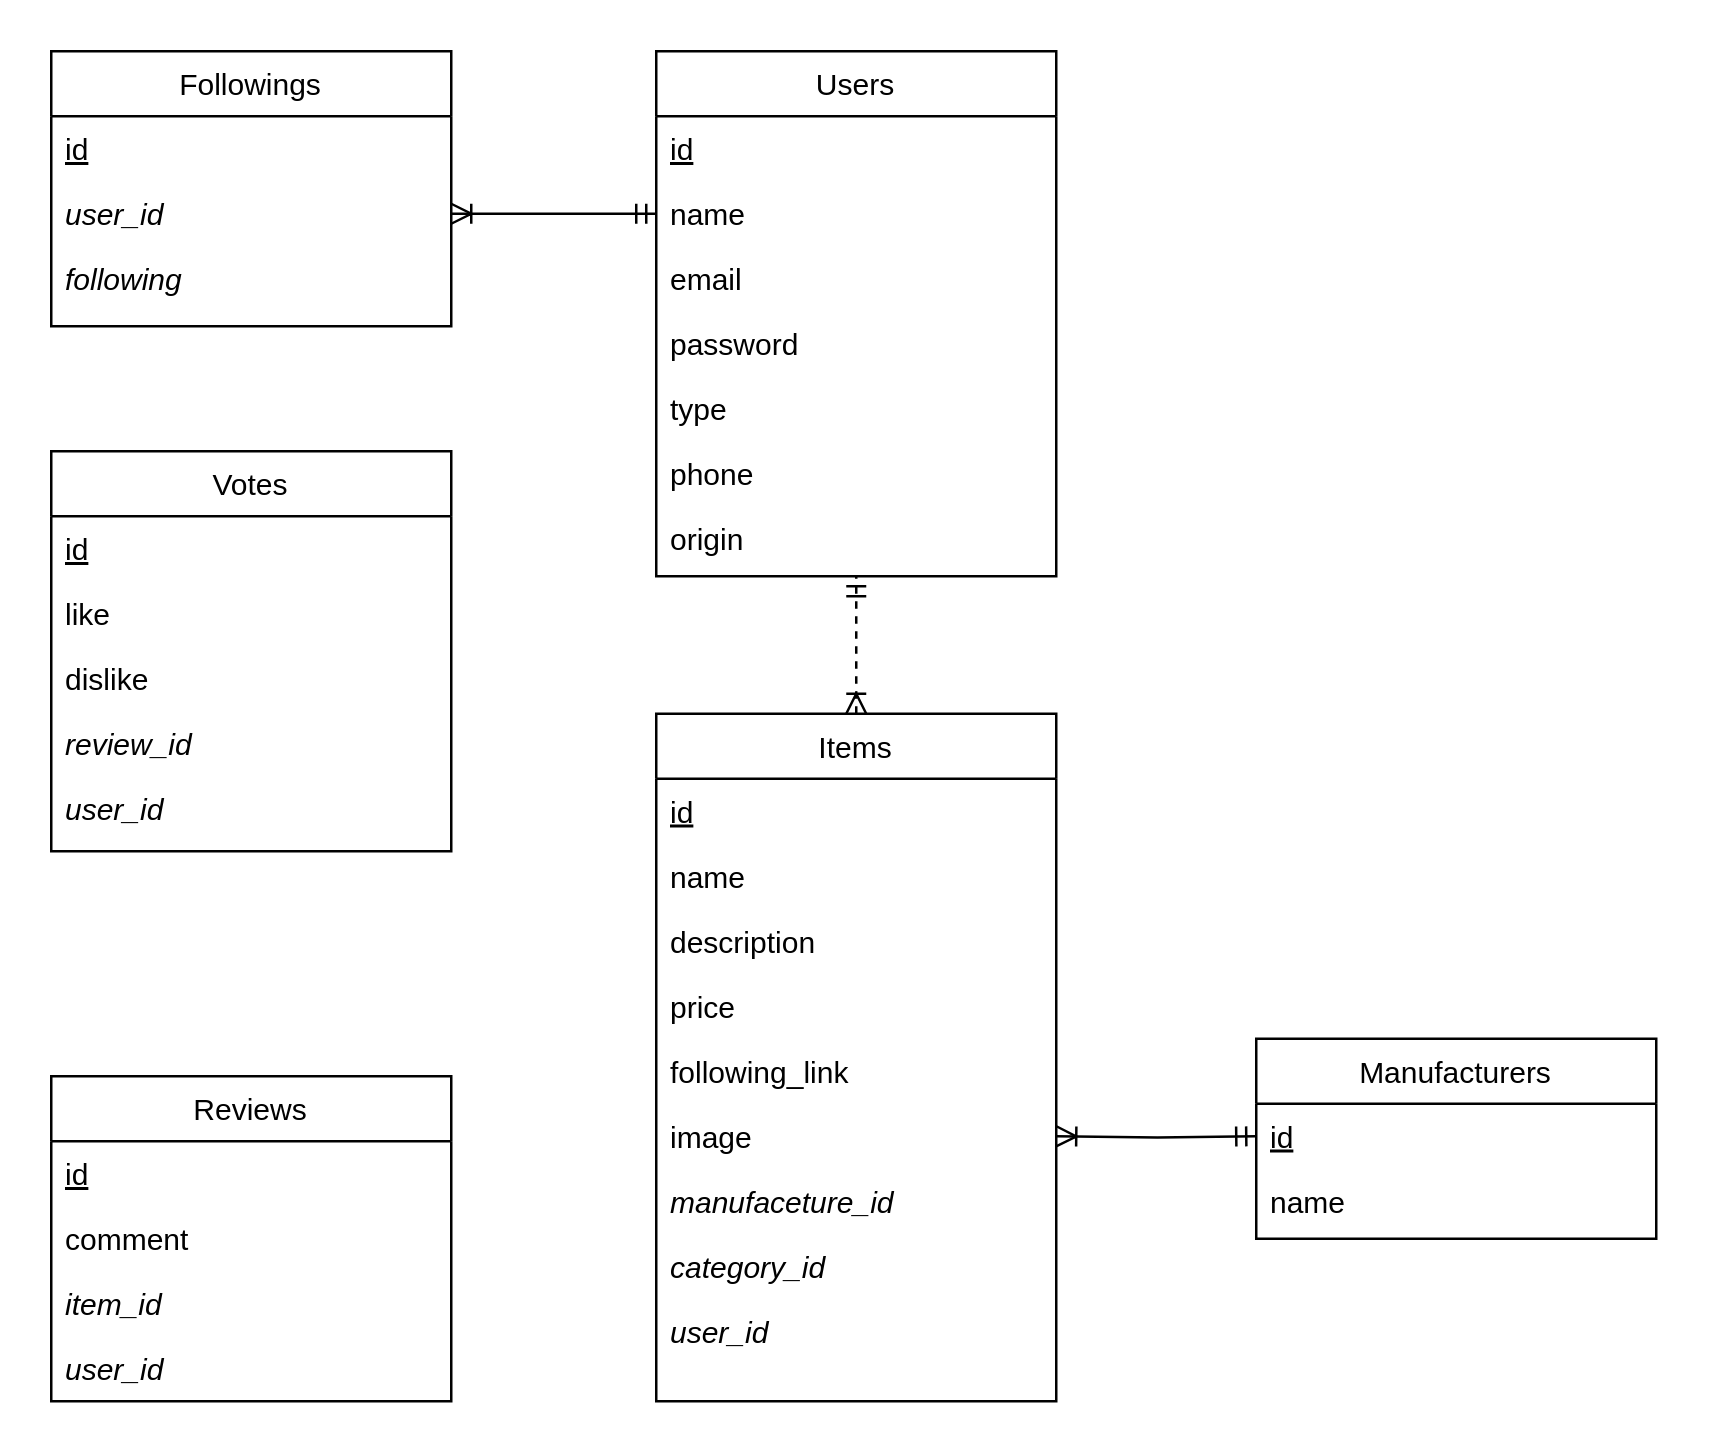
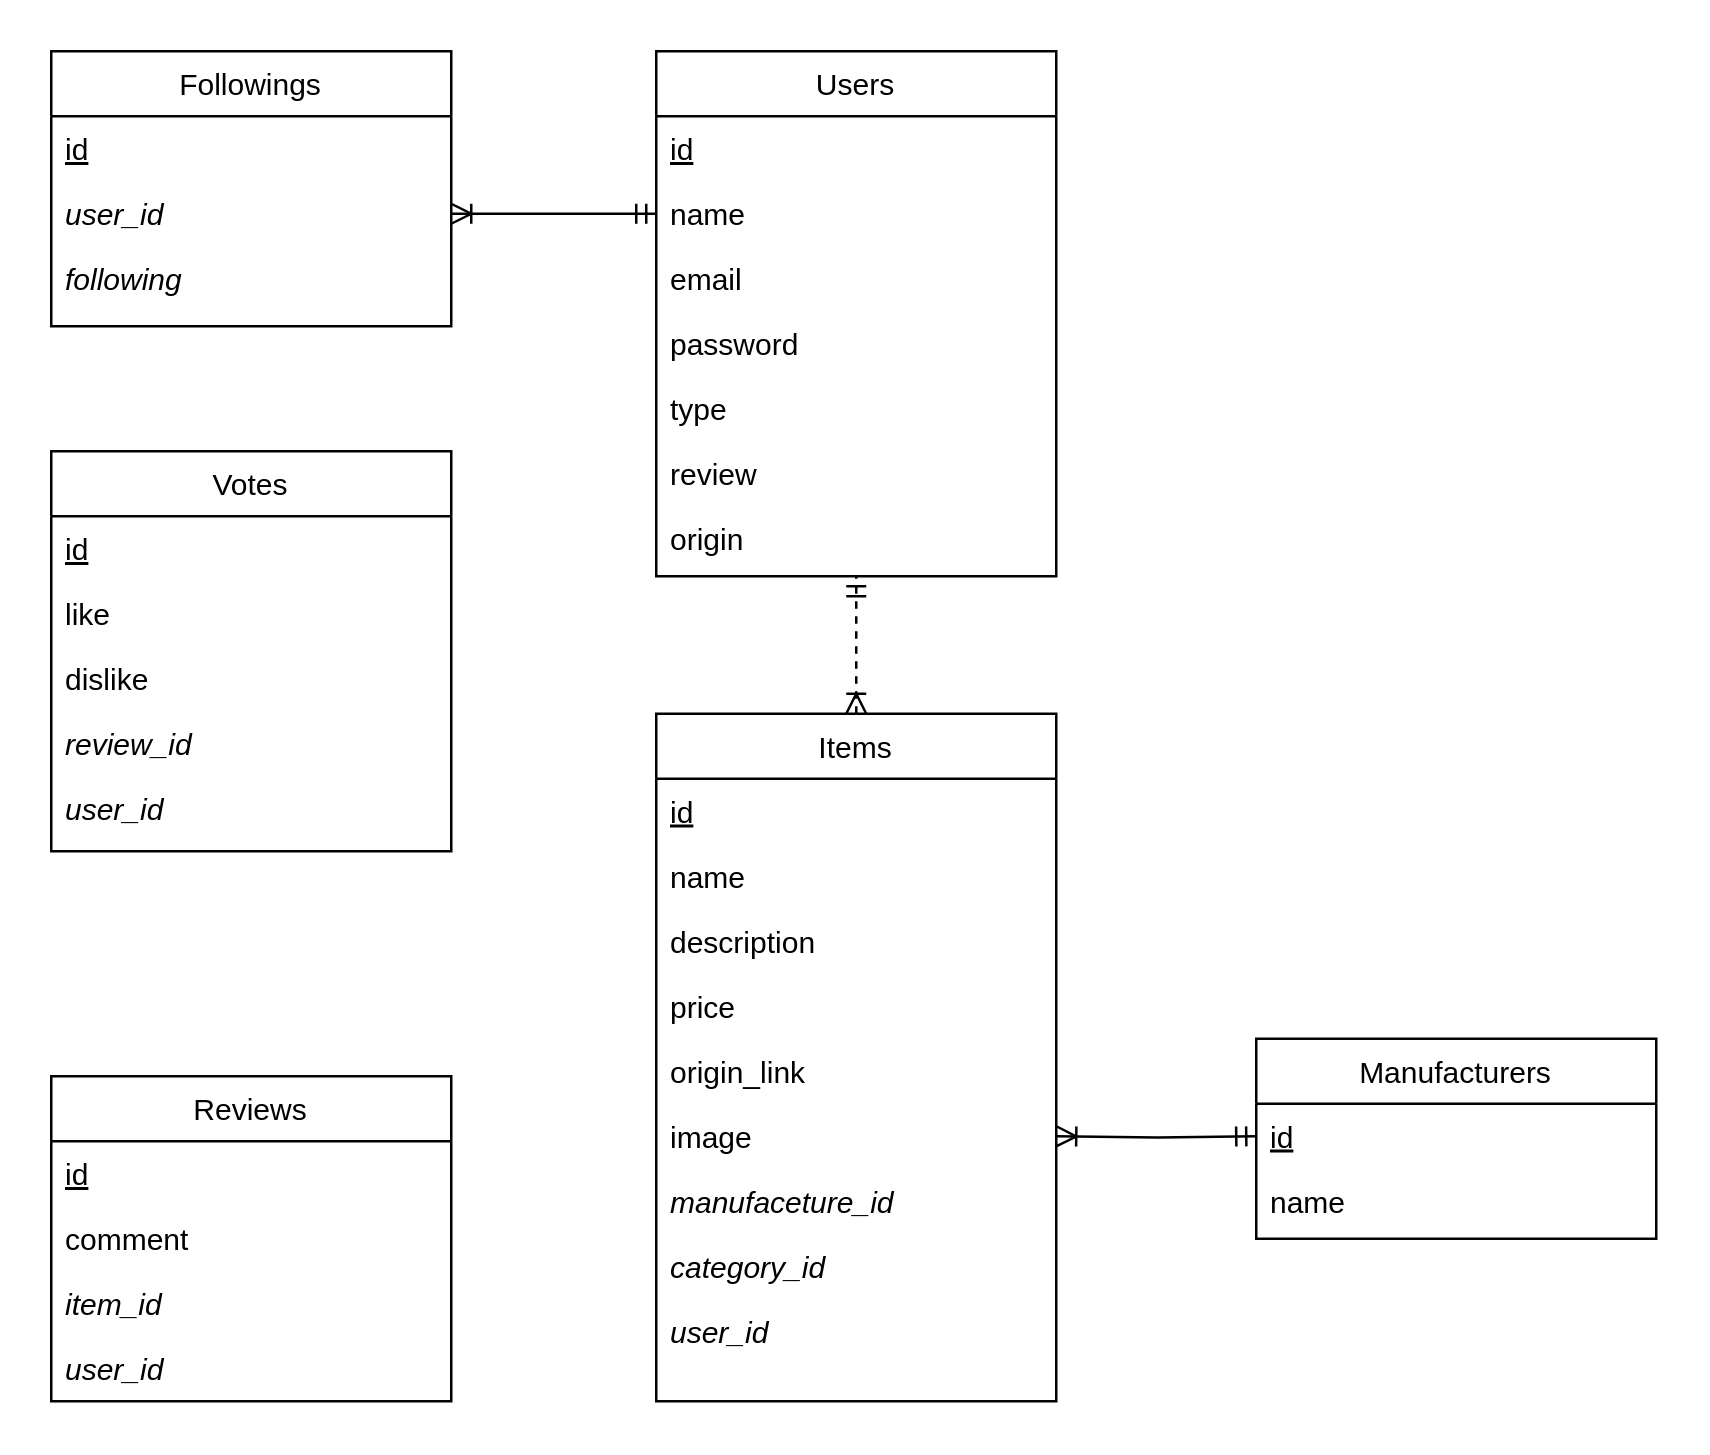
node "phone": label "phone" -> "review"
node "following_link": label "following_link" -> "origin_link"
